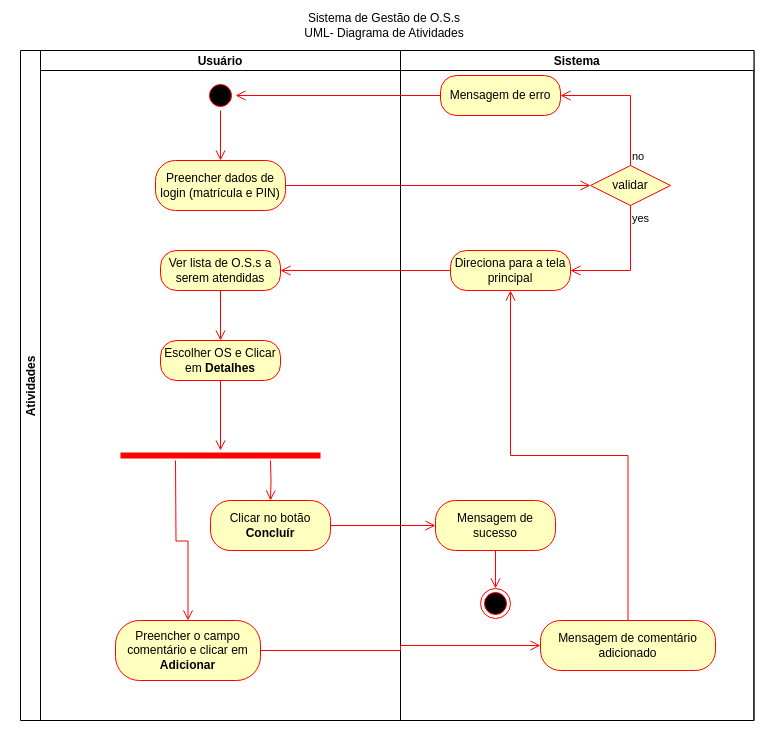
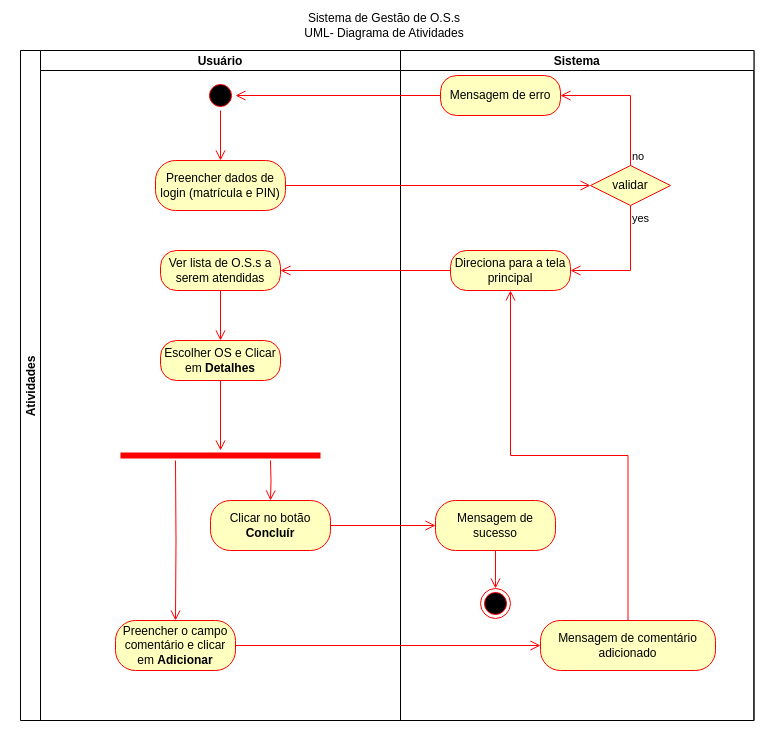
node "Preencher o campo comentário e clicar em Adicionar": size 145x60 -> 120x50
